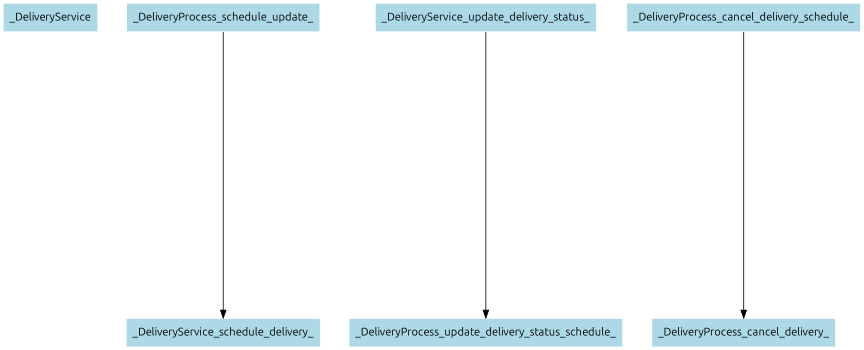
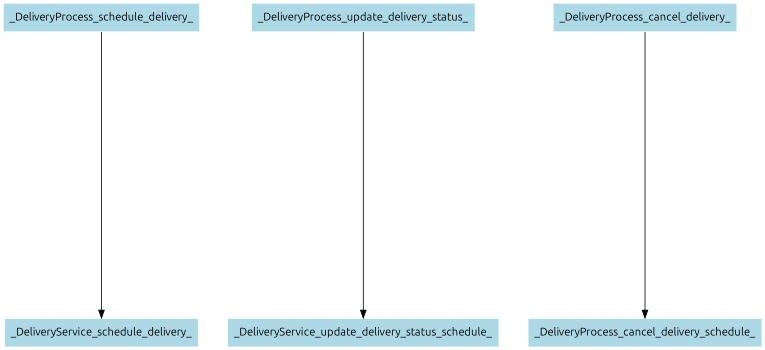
node "_DeliveryService": removed
node "_DeliveryProcess_schedule_update_": label "_DeliveryProcess_schedule_update_" -> "_DeliveryProcess_schedule_delivery_"
node "_DeliveryService_update_delivery_status_": label "_DeliveryService_update_delivery_status_" -> "_DeliveryProcess_update_delivery_status_"
edge "_DeliveryProcess_cancel_delivery_schedule_" -> "_DeliveryProcess_cancel_delivery_": reversed
node "_DeliveryProcess_update_delivery_status_schedule_": label "_DeliveryProcess_update_delivery_status_schedule_" -> "_DeliveryService_update_delivery_status_schedule_"
